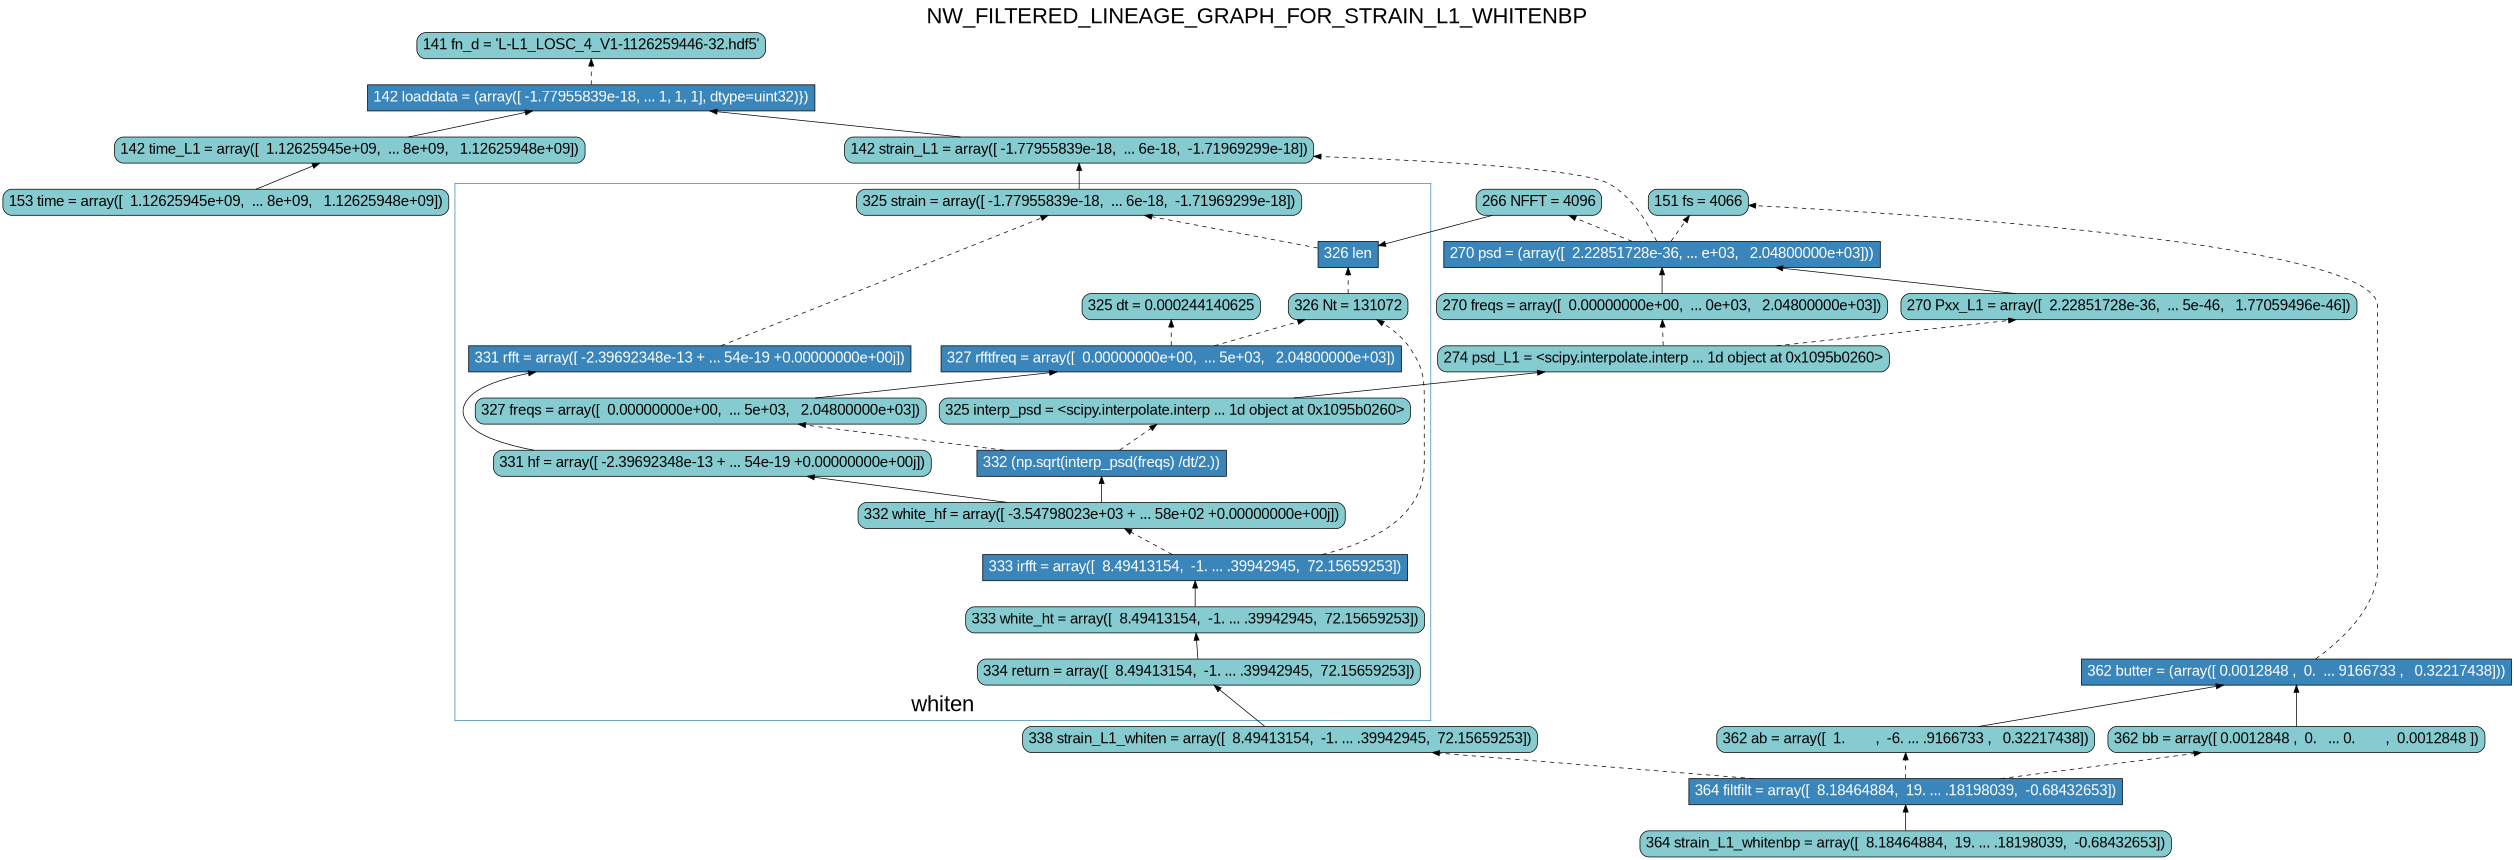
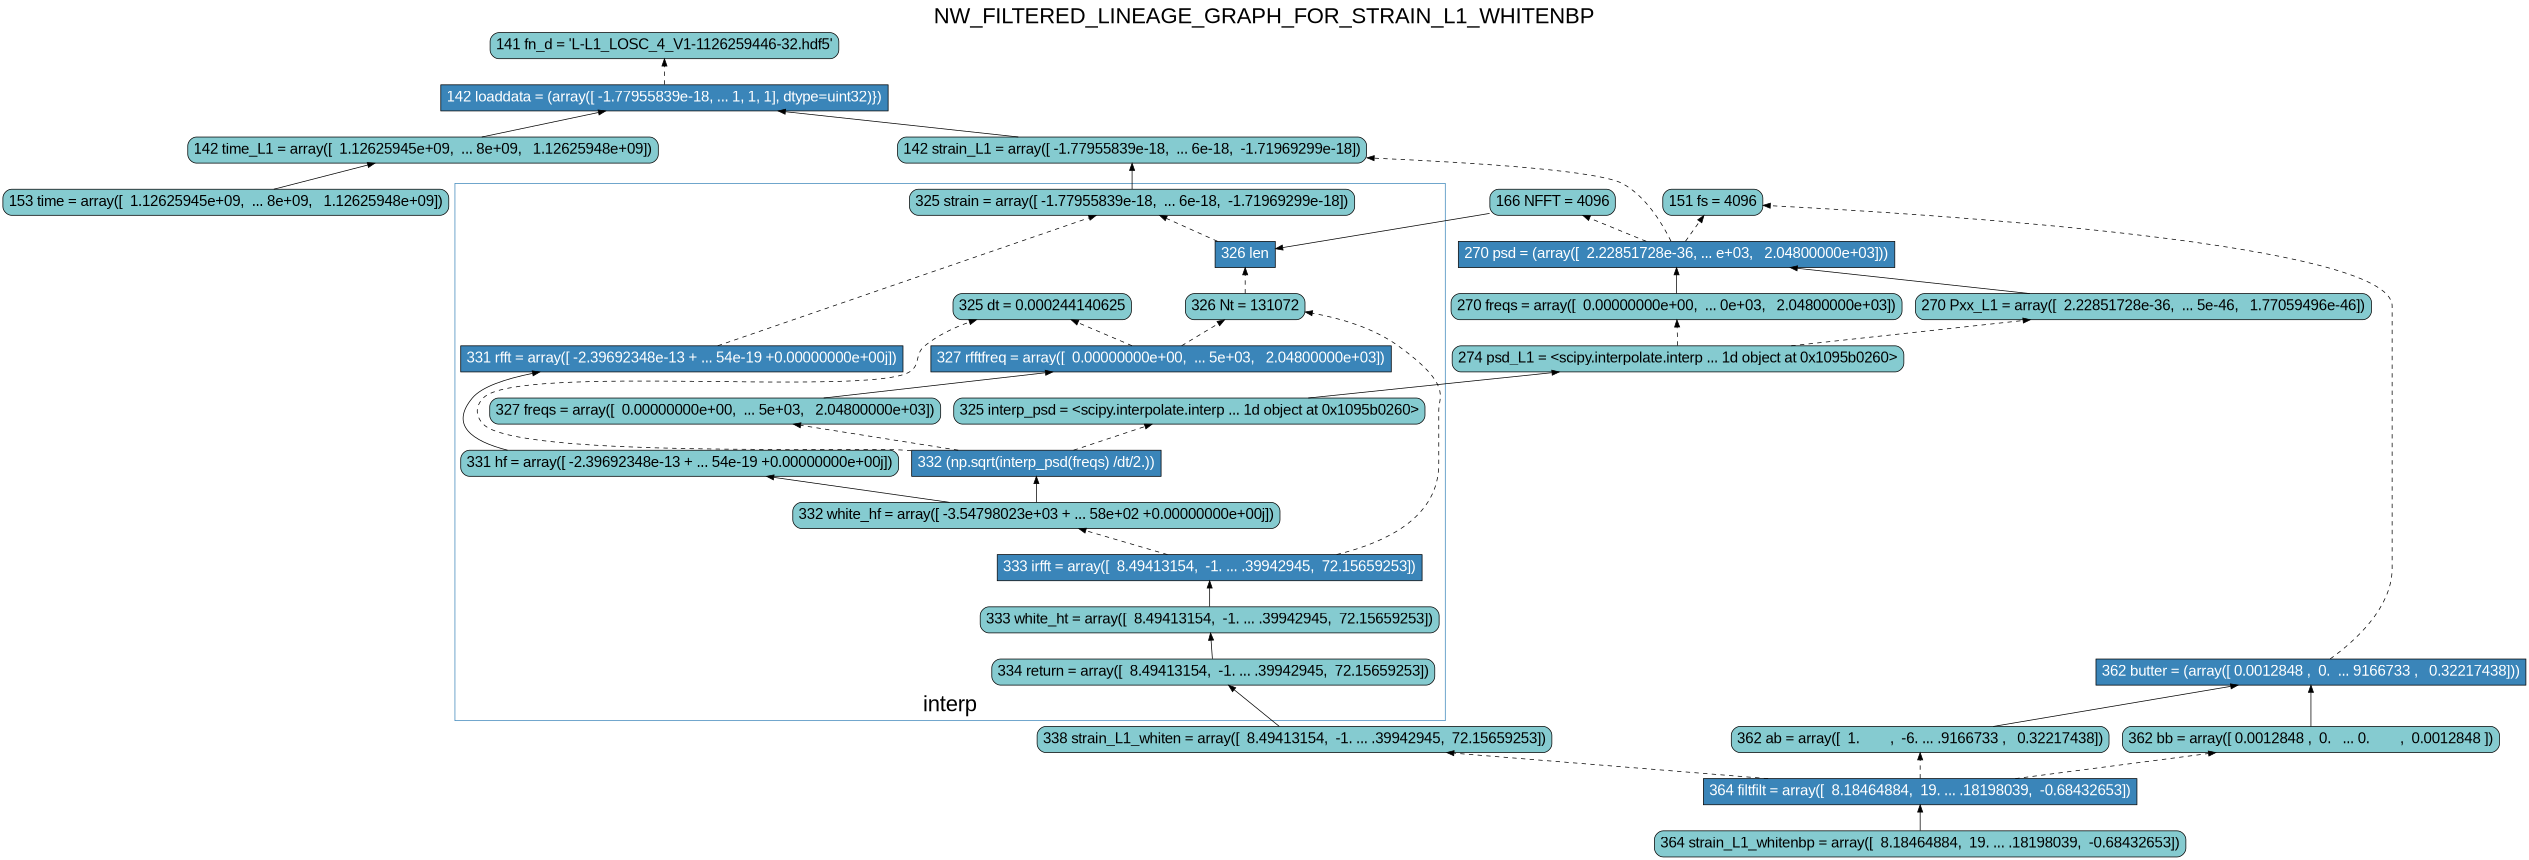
node "266 NFFT = 4096": label "266 NFFT = 4096" -> "166 NFFT = 4096"
node "151 fs = 4066": label "151 fs = 4066" -> "151 fs = 4096"
edge "332 (np.sqrt(interp_psd(freqs) /dt/2.))" -> "325 dt = 0.000244140625": added
cluster "whiten": label "whiten" -> "interp"
